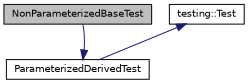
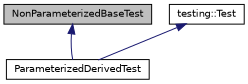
edge "NonParameterizedBaseTest" -> "ParameterizedDerivedTest": reversed
